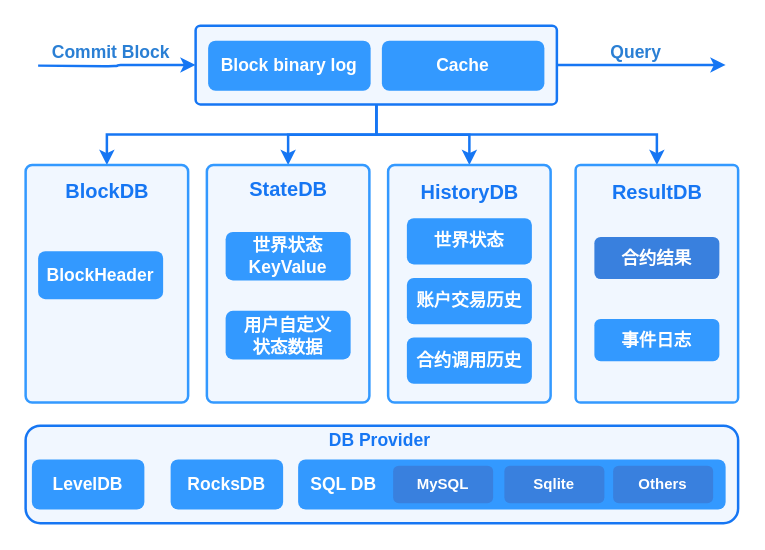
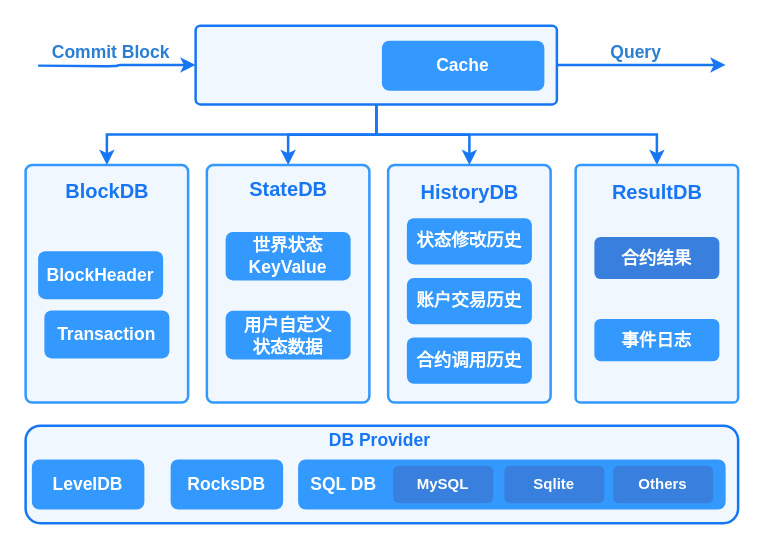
node "Block binary log": removed
node "世界状态": label "世界状态" -> "状态修改历史"
node "Transaction": added
